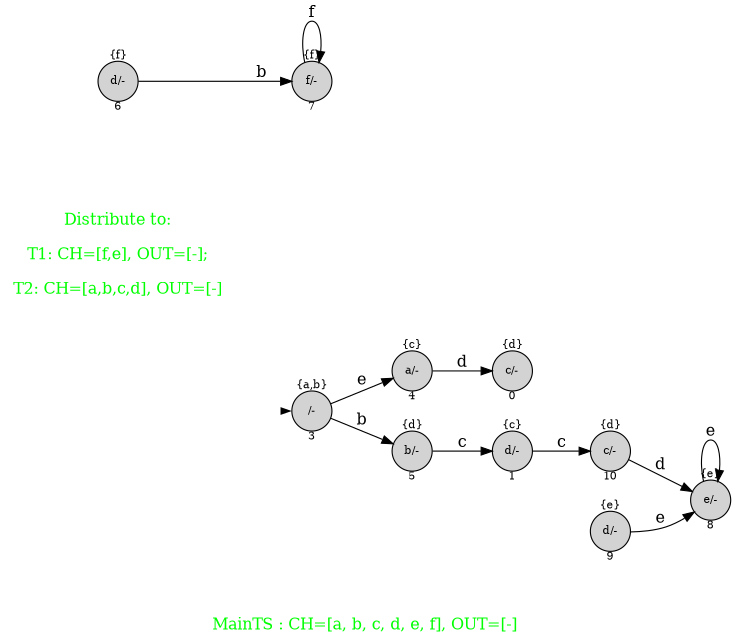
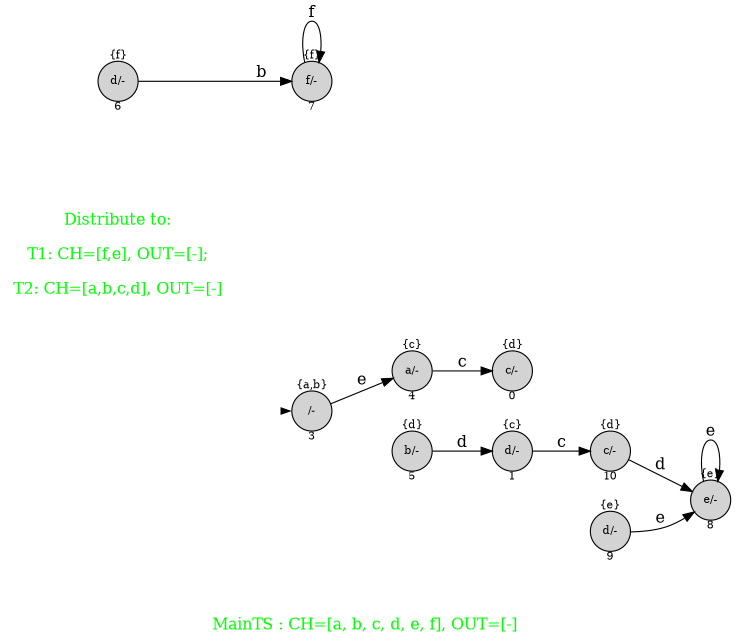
edge "{c} a/- 4" -> "{d} c/- 0": label "d" -> "c"
edge "{a,b} /- 3" -> "{d} b/- 5": removed, label "b"
edge "{d} b/- 5" -> "{c} d/- 1": label "c" -> "d"
